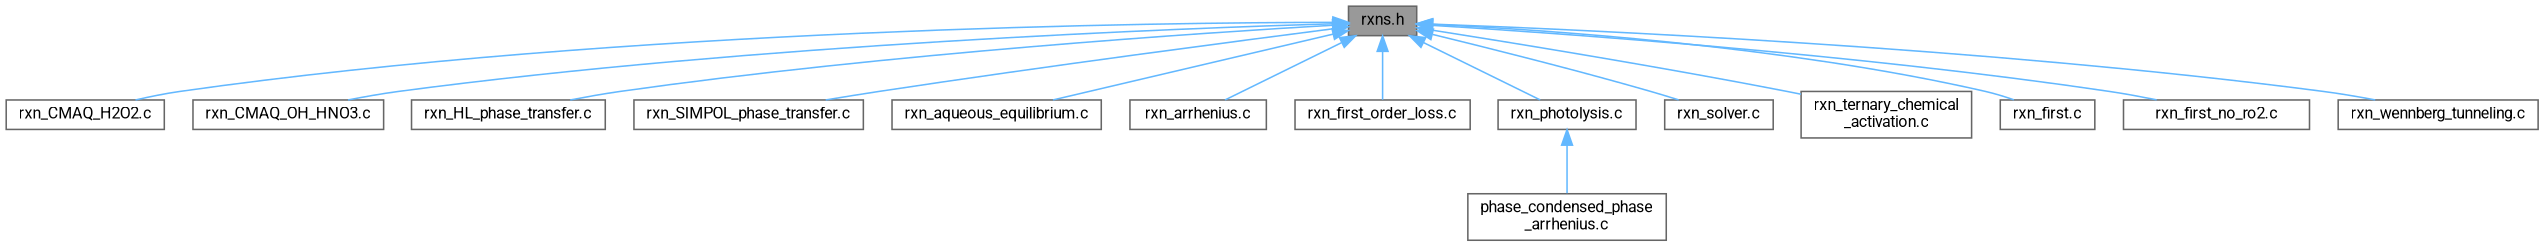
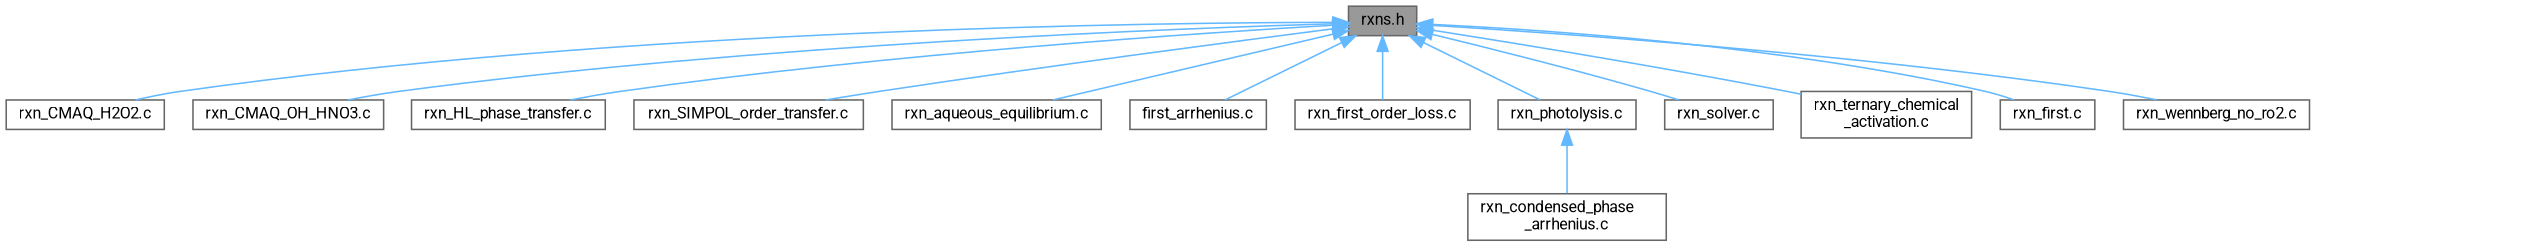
node "rxn_SIMPOL_phase_transfer.c": label "rxn_SIMPOL_phase_transfer.c" -> "rxn_SIMPOL_order_transfer.c"
node "rxn_arrhenius.c": label "rxn_arrhenius.c" -> "first_arrhenius.c"
node "rxn_first_no_ro2.c": label "rxn_first_no_ro2.c" -> "rxn_wennberg_no_ro2.c"
node "rxn_wennberg_tunneling.c": removed
node "phase_condensed_phase _arrhenius.c": label "phase_condensed_phase _arrhenius.c" -> "rxn_condensed_phase _arrhenius.c"
